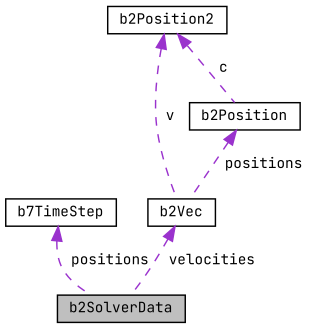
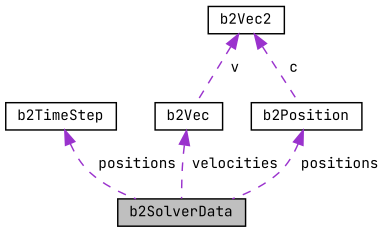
node "b2Position2": label "b2Position2" -> "b2Vec2"
edge "b2Vec" -> "b2Position": now "b2SolverData" -> "b2Position"
node "b7TimeStep": label "b7TimeStep" -> "b2TimeStep"
